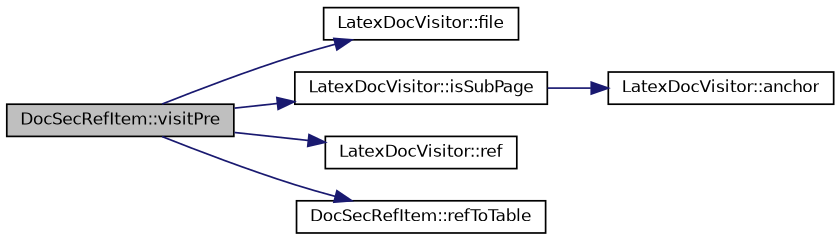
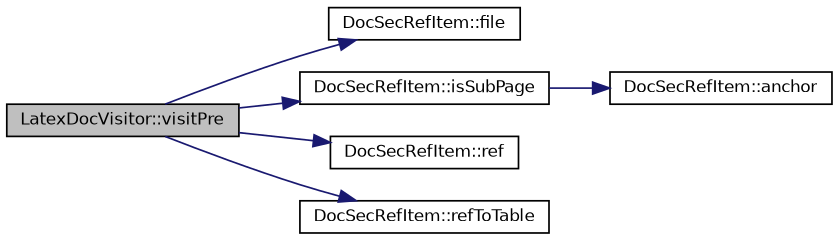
node "LatexDocVisitor::file": label "LatexDocVisitor::file" -> "DocSecRefItem::file"
node "LatexDocVisitor::isSubPage": label "LatexDocVisitor::isSubPage" -> "DocSecRefItem::isSubPage"
node "LatexDocVisitor::anchor": label "LatexDocVisitor::anchor" -> "DocSecRefItem::anchor"
node "DocSecRefItem::visitPre": label "DocSecRefItem::visitPre" -> "LatexDocVisitor::visitPre"
node "LatexDocVisitor::ref": label "LatexDocVisitor::ref" -> "DocSecRefItem::ref"
